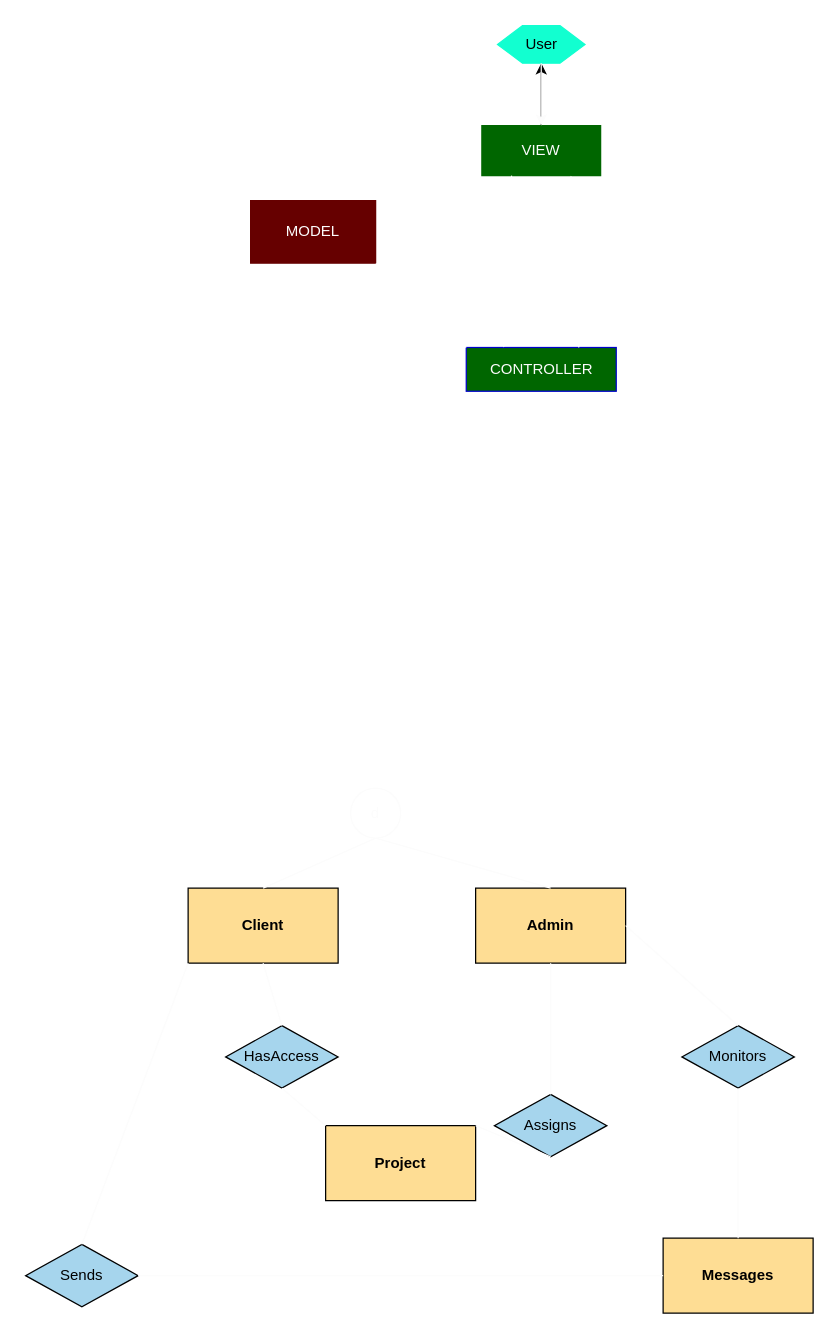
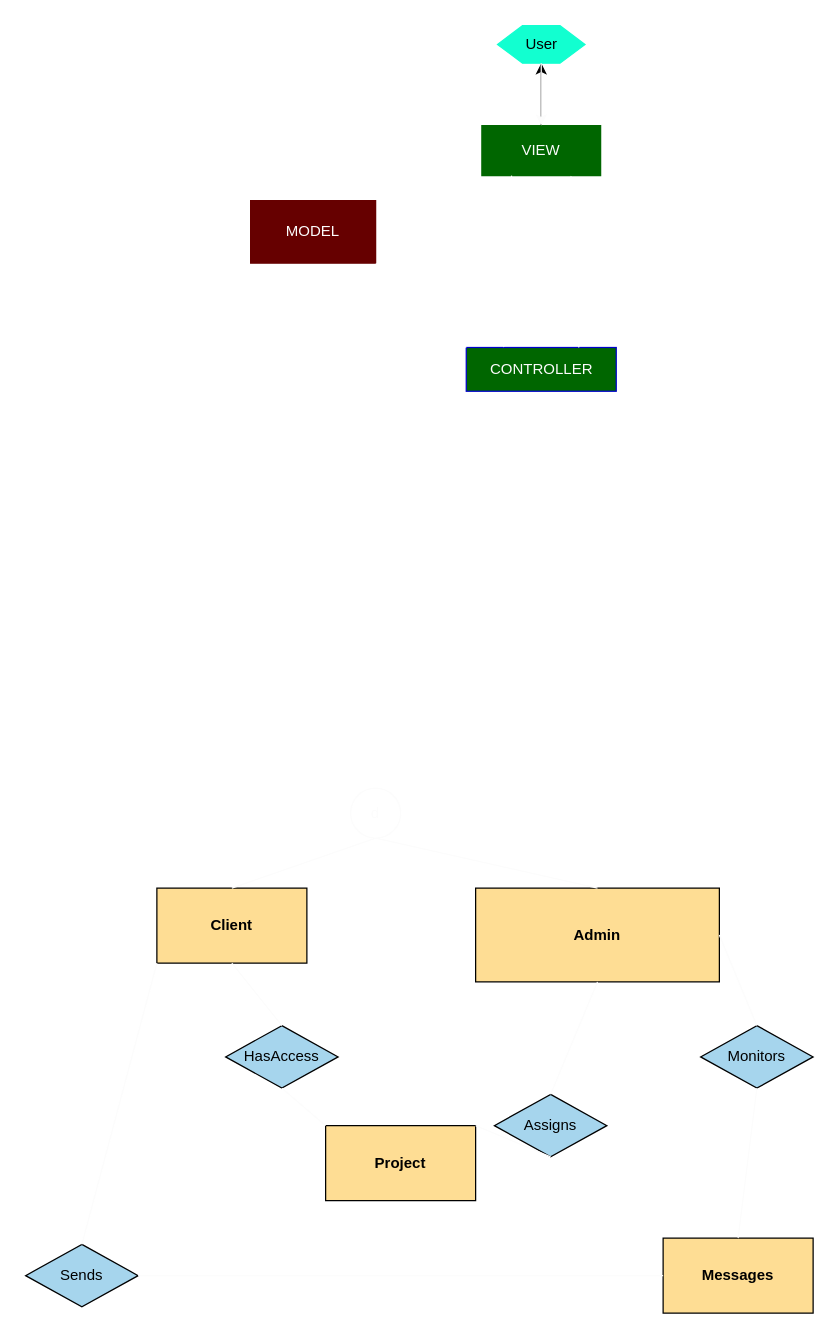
node "Client": moved (263, 926) -> (232, 926)
node "Admin": size 150x75 -> 244x94
node "Monitors": moved (738, 1057) -> (757, 1057)
